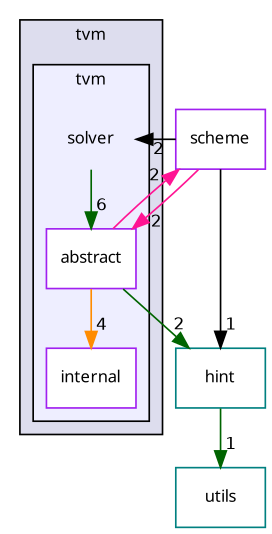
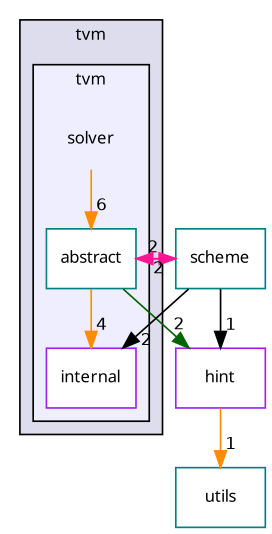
edge "scheme" -> "solver": now "scheme" -> "internal"
node "scheme": color purple -> teal
edge "solver" -> "abstract": color darkgreen -> darkorange
node "abstract": color purple -> teal
node "hint": color teal -> purple
edge "hint" -> "utils": color darkgreen -> darkorange
